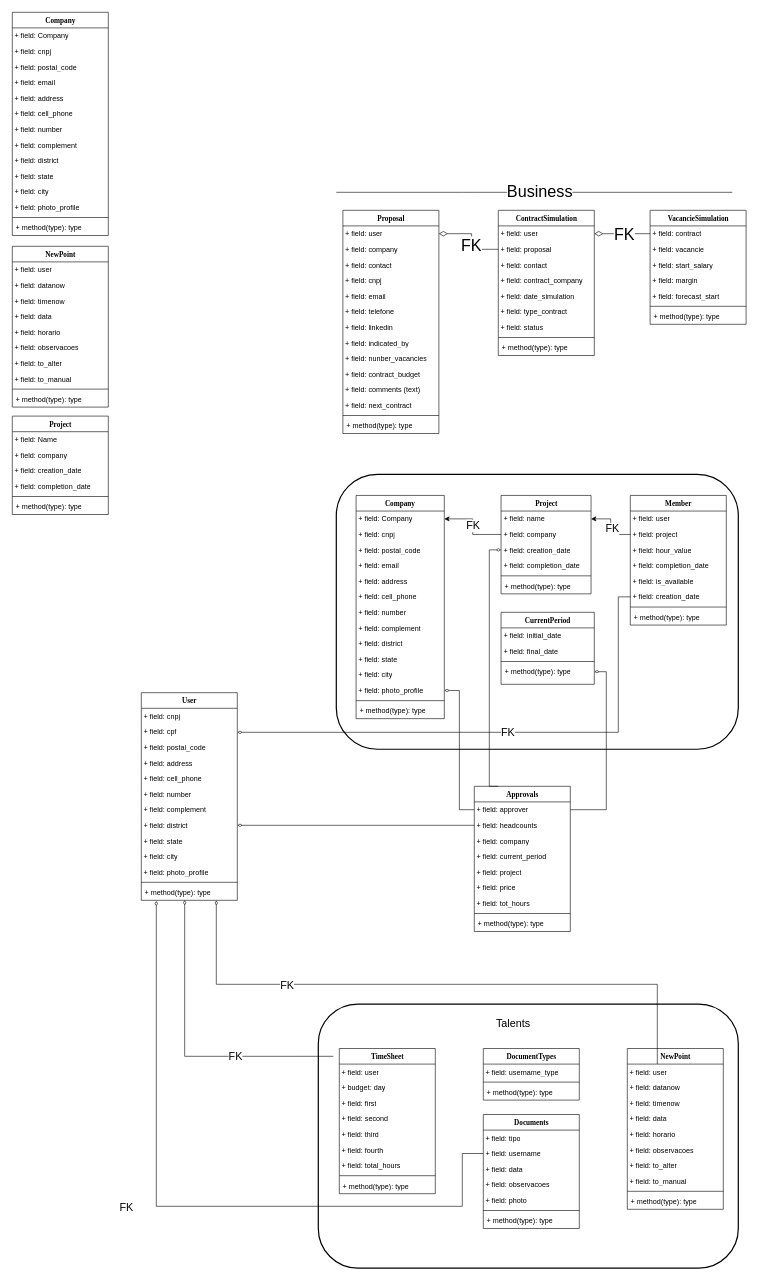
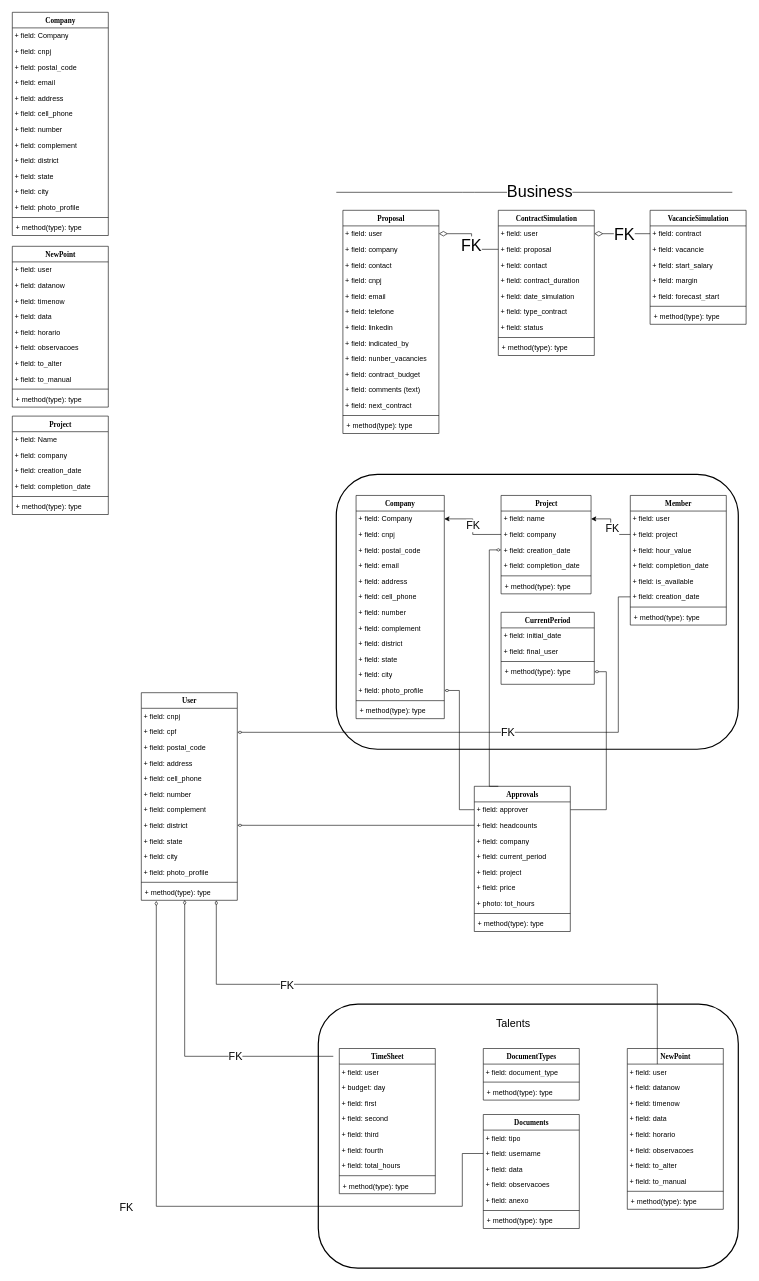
node "+ field: contract_company": label "+ field: contract_company" -> "+ field: contract_duration"
node "+ field: final_date": label "+ field: final_date" -> "+ field: final_user"
node "+ field: tot_hours": label "+ field: tot_hours" -> "+ photo: tot_hours"
node "+ field: username_type": label "+ field: username_type" -> "+ field: document_type"
node "+ field: photo": label "+ field: photo" -> "+ field: anexo"
